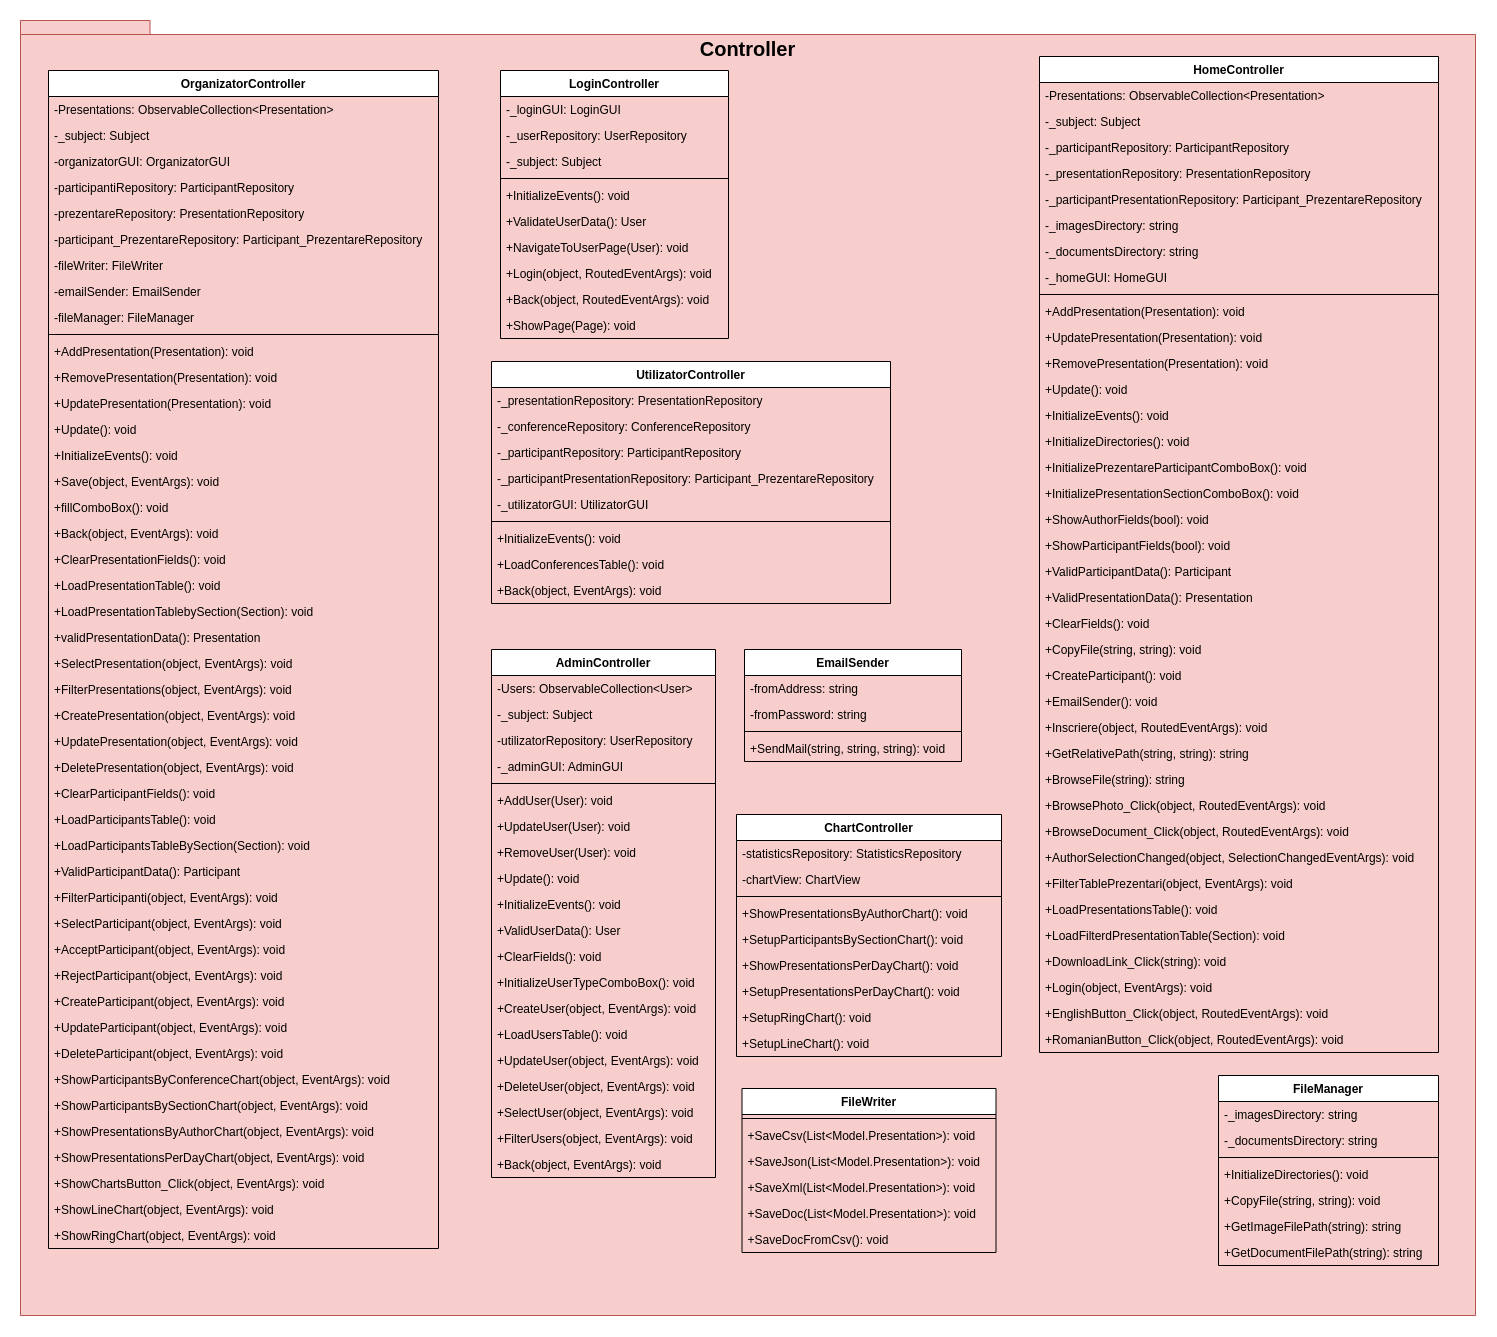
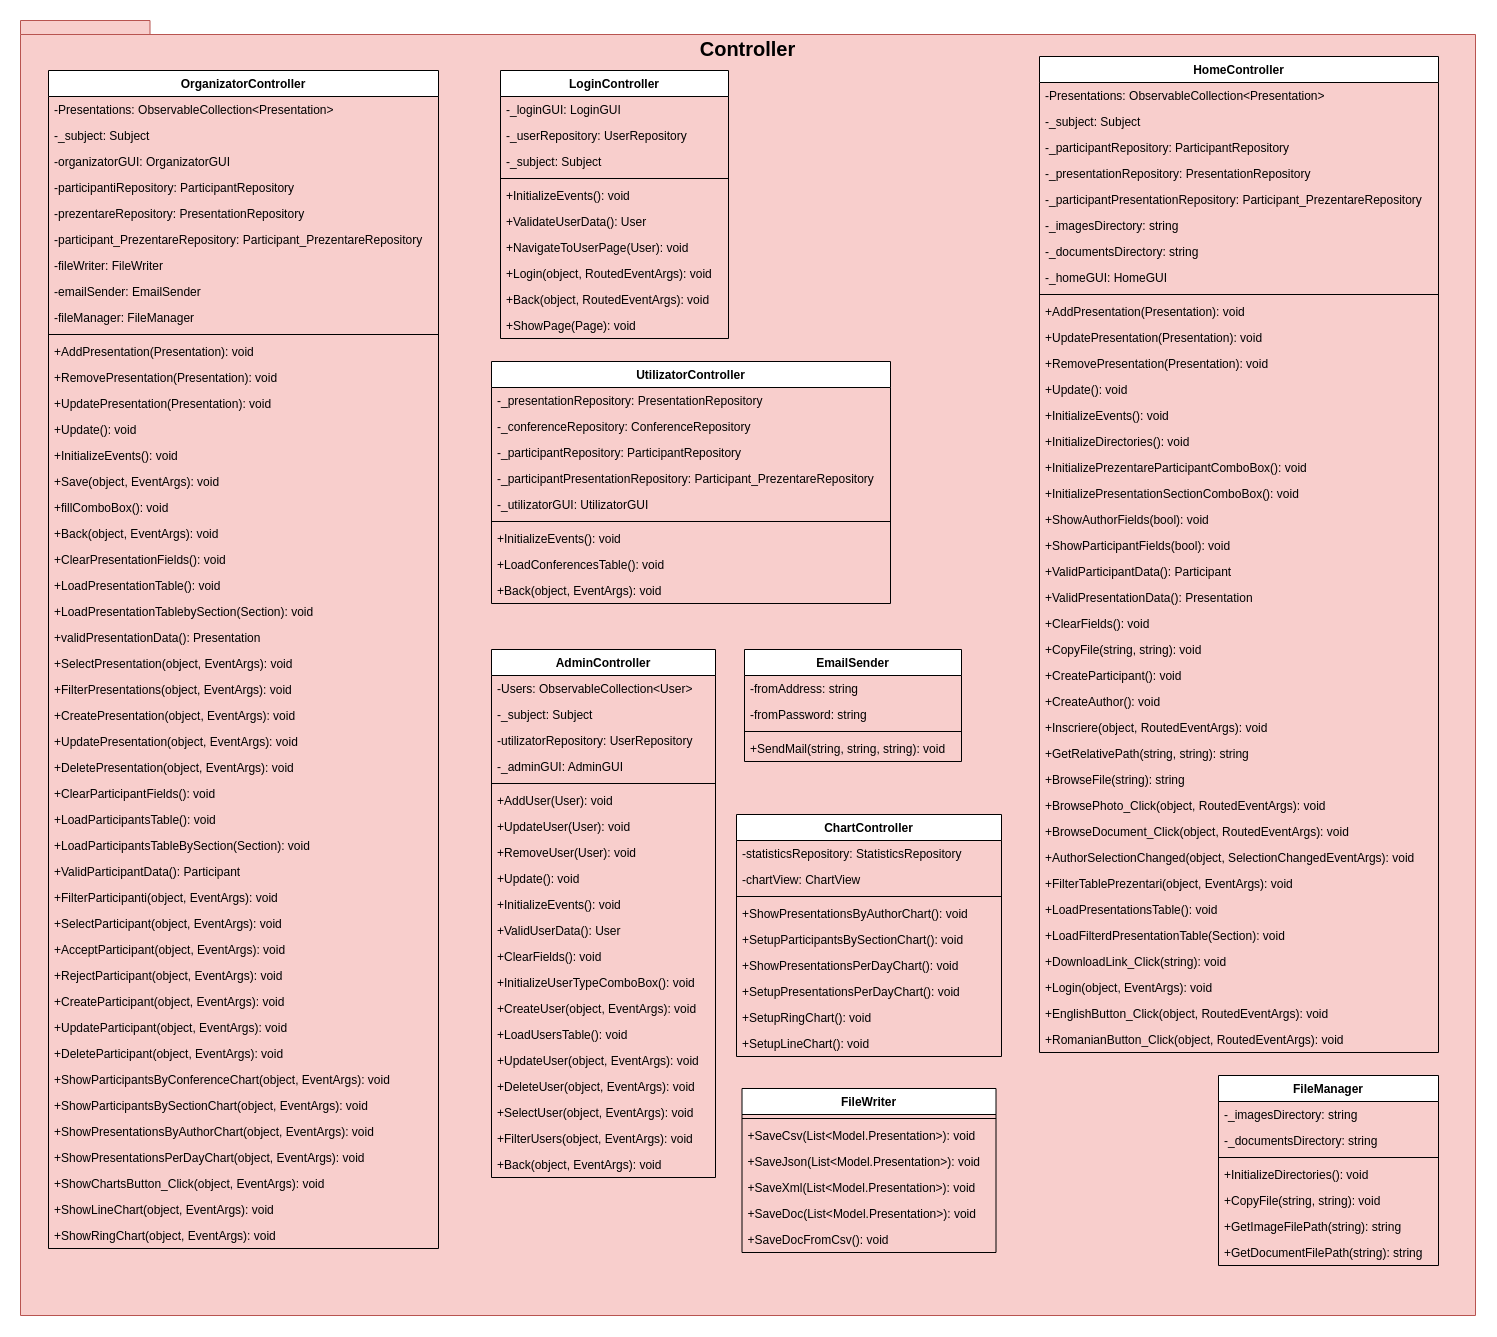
node "+EmailSender(): void": label "+EmailSender(): void" -> "+CreateAuthor(): void"
